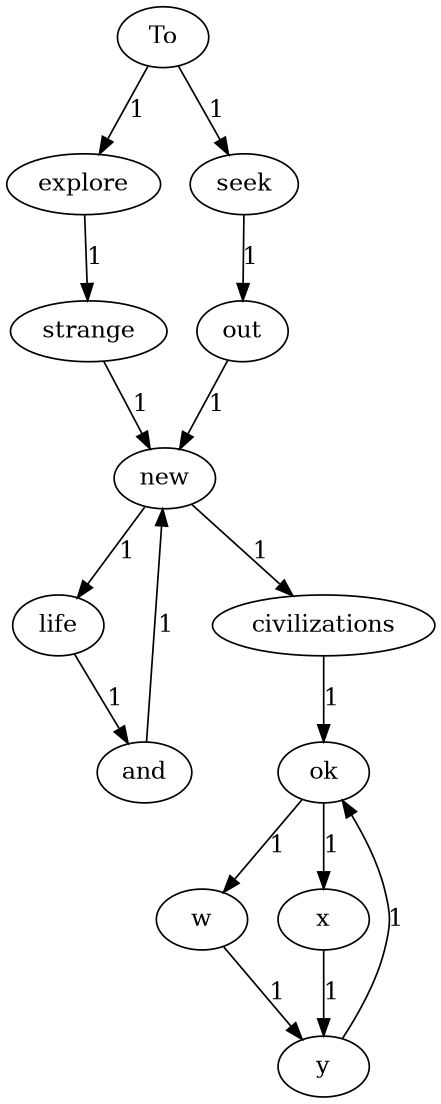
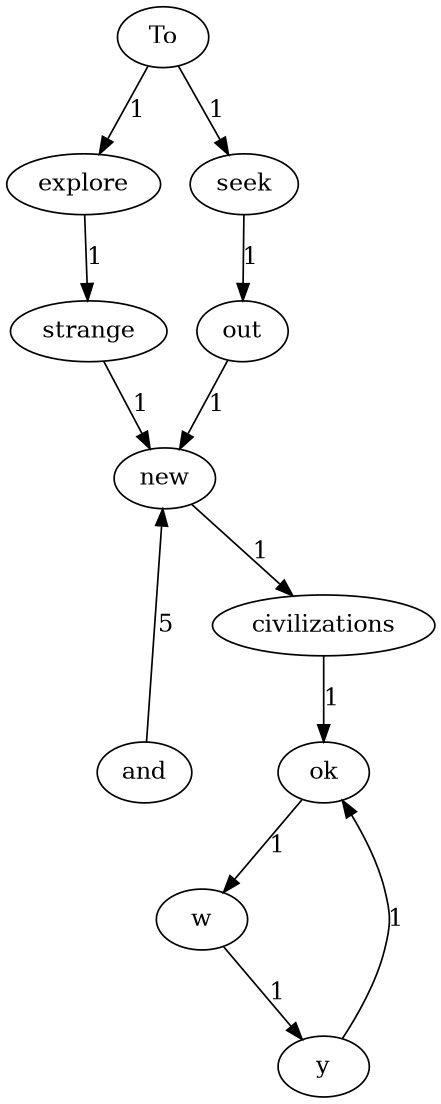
node "life": removed
edge "and" -> "new": label "1" -> "5"
node "x": removed
